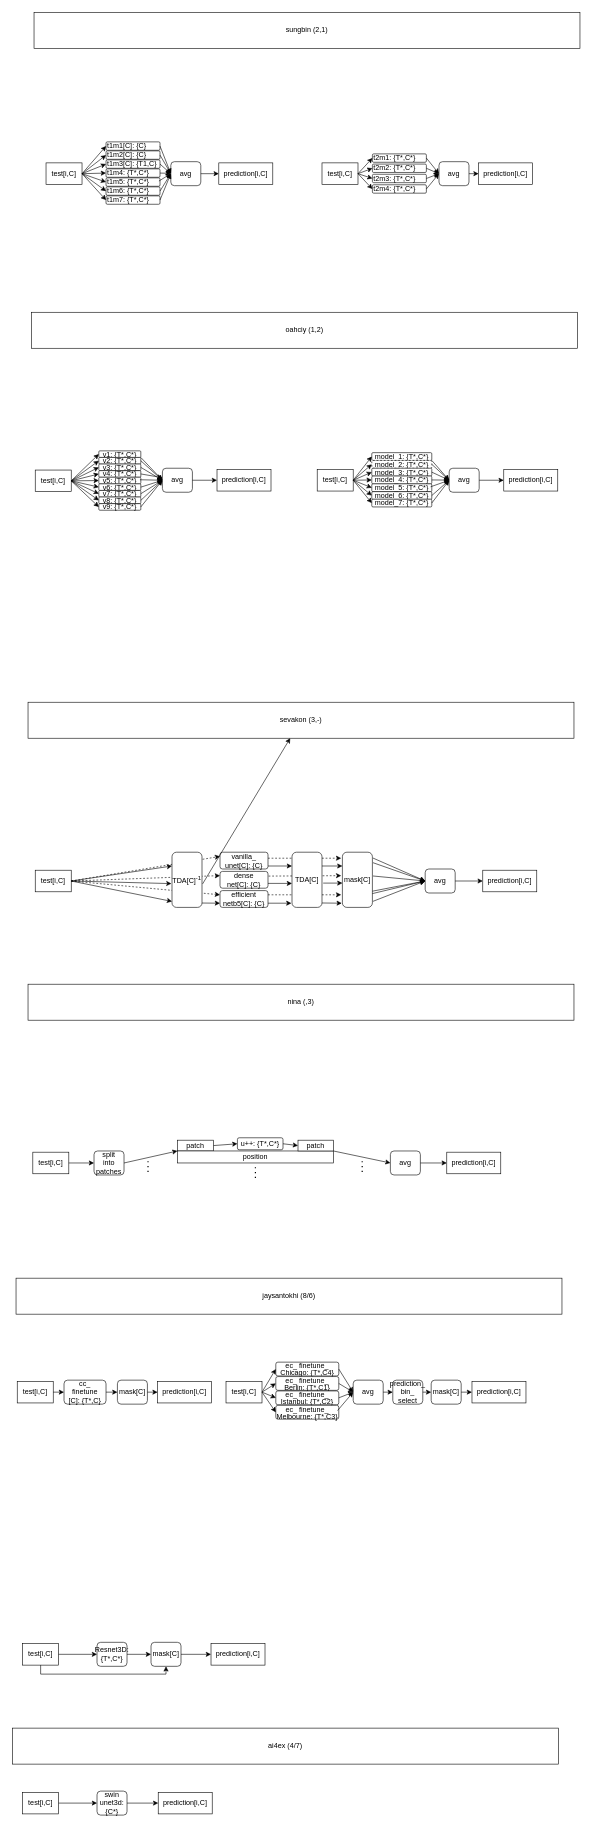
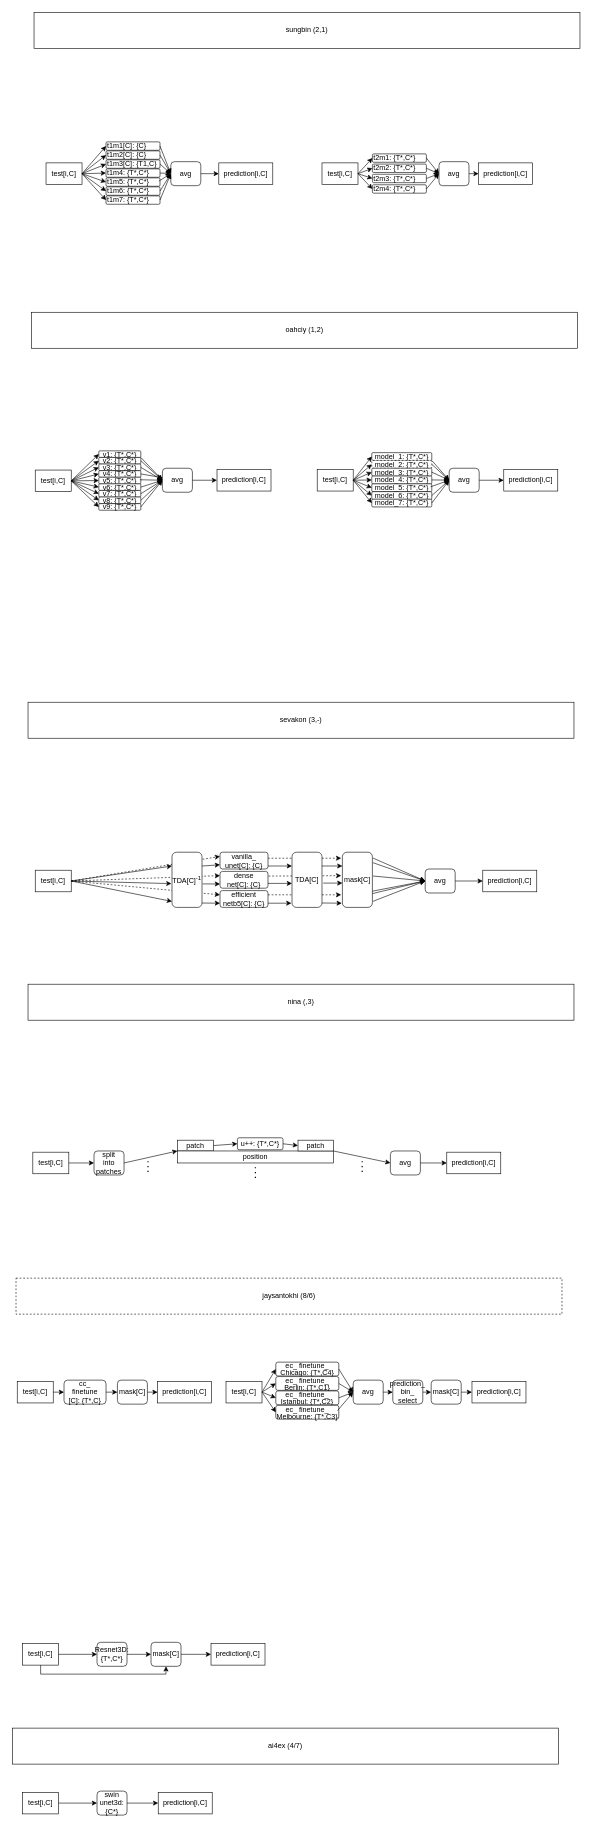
edge "TDA[C]-1" -> "sevakon (3,-)": now "TDA[C]-1" -> "dense net[C]: {C}"
edge "TDA[C]-1" -> "vanilla_ unet[C]: {C}": added
node "jaysantokhi (8/6)": style solid -> dashed
